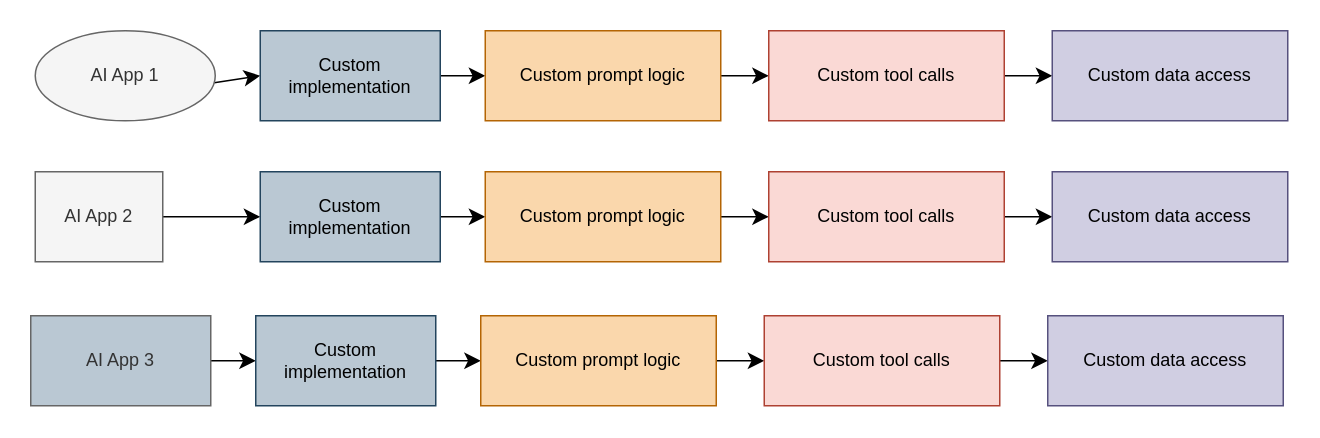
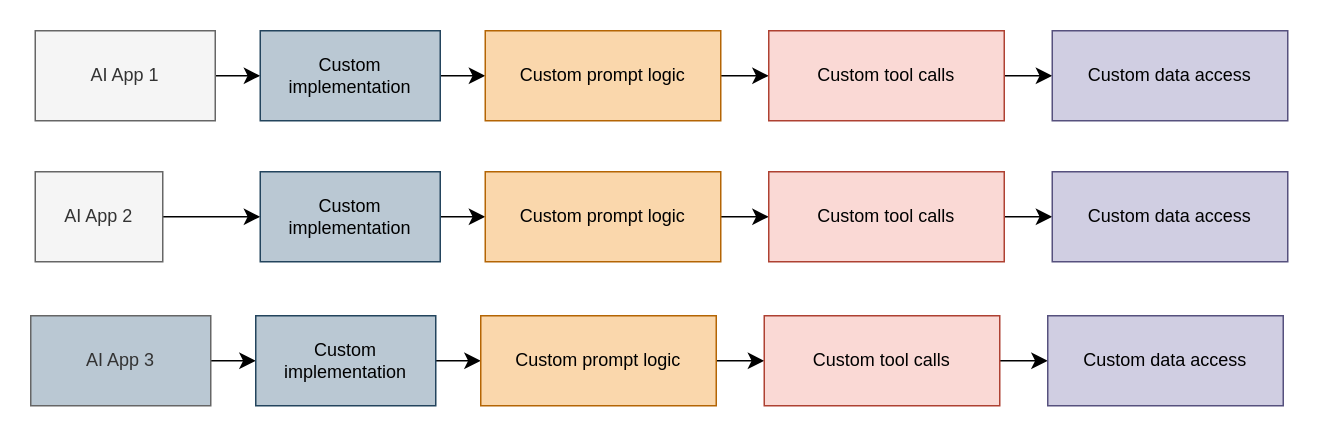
node "AI App 1": shape ellipse -> rectangle
